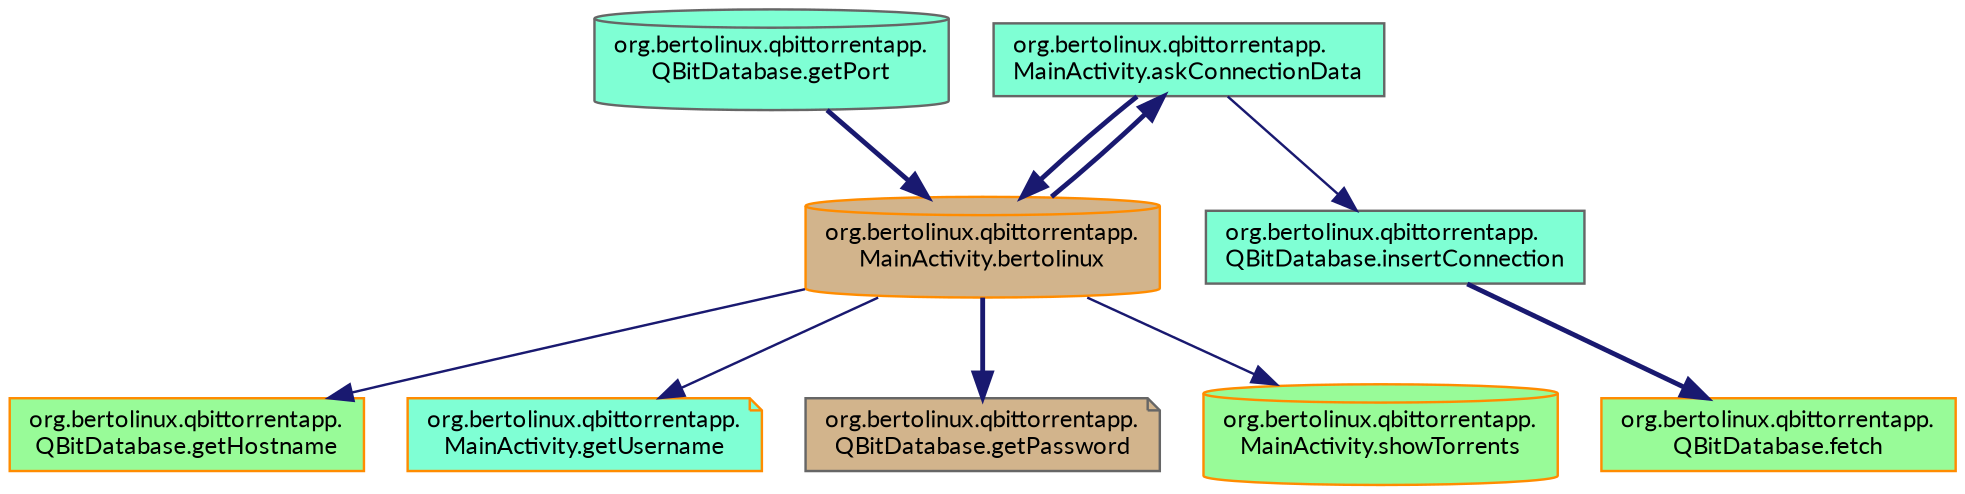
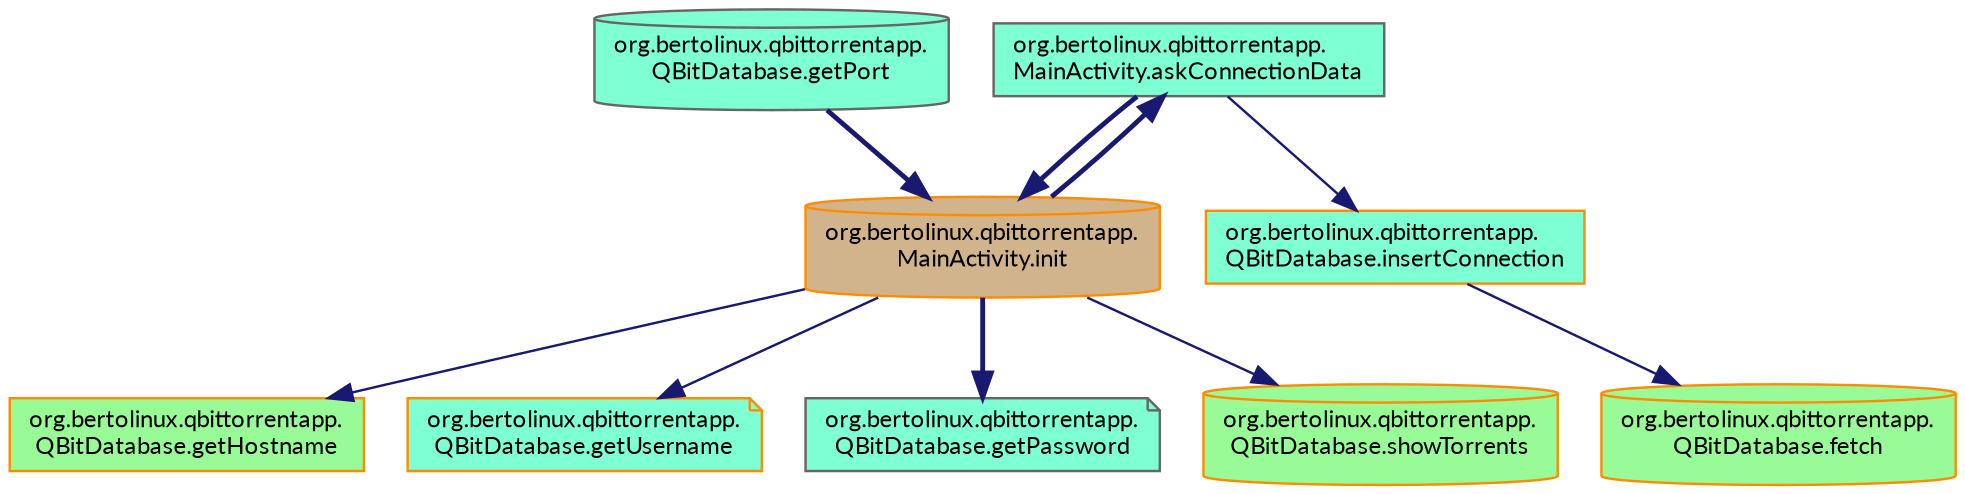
node "org.bertolinux.qbittorrentapp. MainActivity.bertolinux": label "org.bertolinux.qbittorrentapp. MainActivity.bertolinux" -> "org.bertolinux.qbittorrentapp. MainActivity.init"
node "org.bertolinux.qbittorrentapp. QBitDatabase.insertConnection": color gray40 -> darkorange
edge "org.bertolinux.qbittorrentapp. QBitDatabase.insertConnection" -> "org.bertolinux.qbittorrentapp. QBitDatabase.fetch": style bold -> solid
node "org.bertolinux.qbittorrentapp. MainActivity.getUsername": label "org.bertolinux.qbittorrentapp. MainActivity.getUsername" -> "org.bertolinux.qbittorrentapp. QBitDatabase.getUsername"
node "org.bertolinux.qbittorrentapp. QBitDatabase.getPassword": fillcolor tan -> aquamarine
node "org.bertolinux.qbittorrentapp. MainActivity.showTorrents": label "org.bertolinux.qbittorrentapp. MainActivity.showTorrents" -> "org.bertolinux.qbittorrentapp. QBitDatabase.showTorrents"
node "org.bertolinux.qbittorrentapp. QBitDatabase.fetch": shape box -> cylinder
